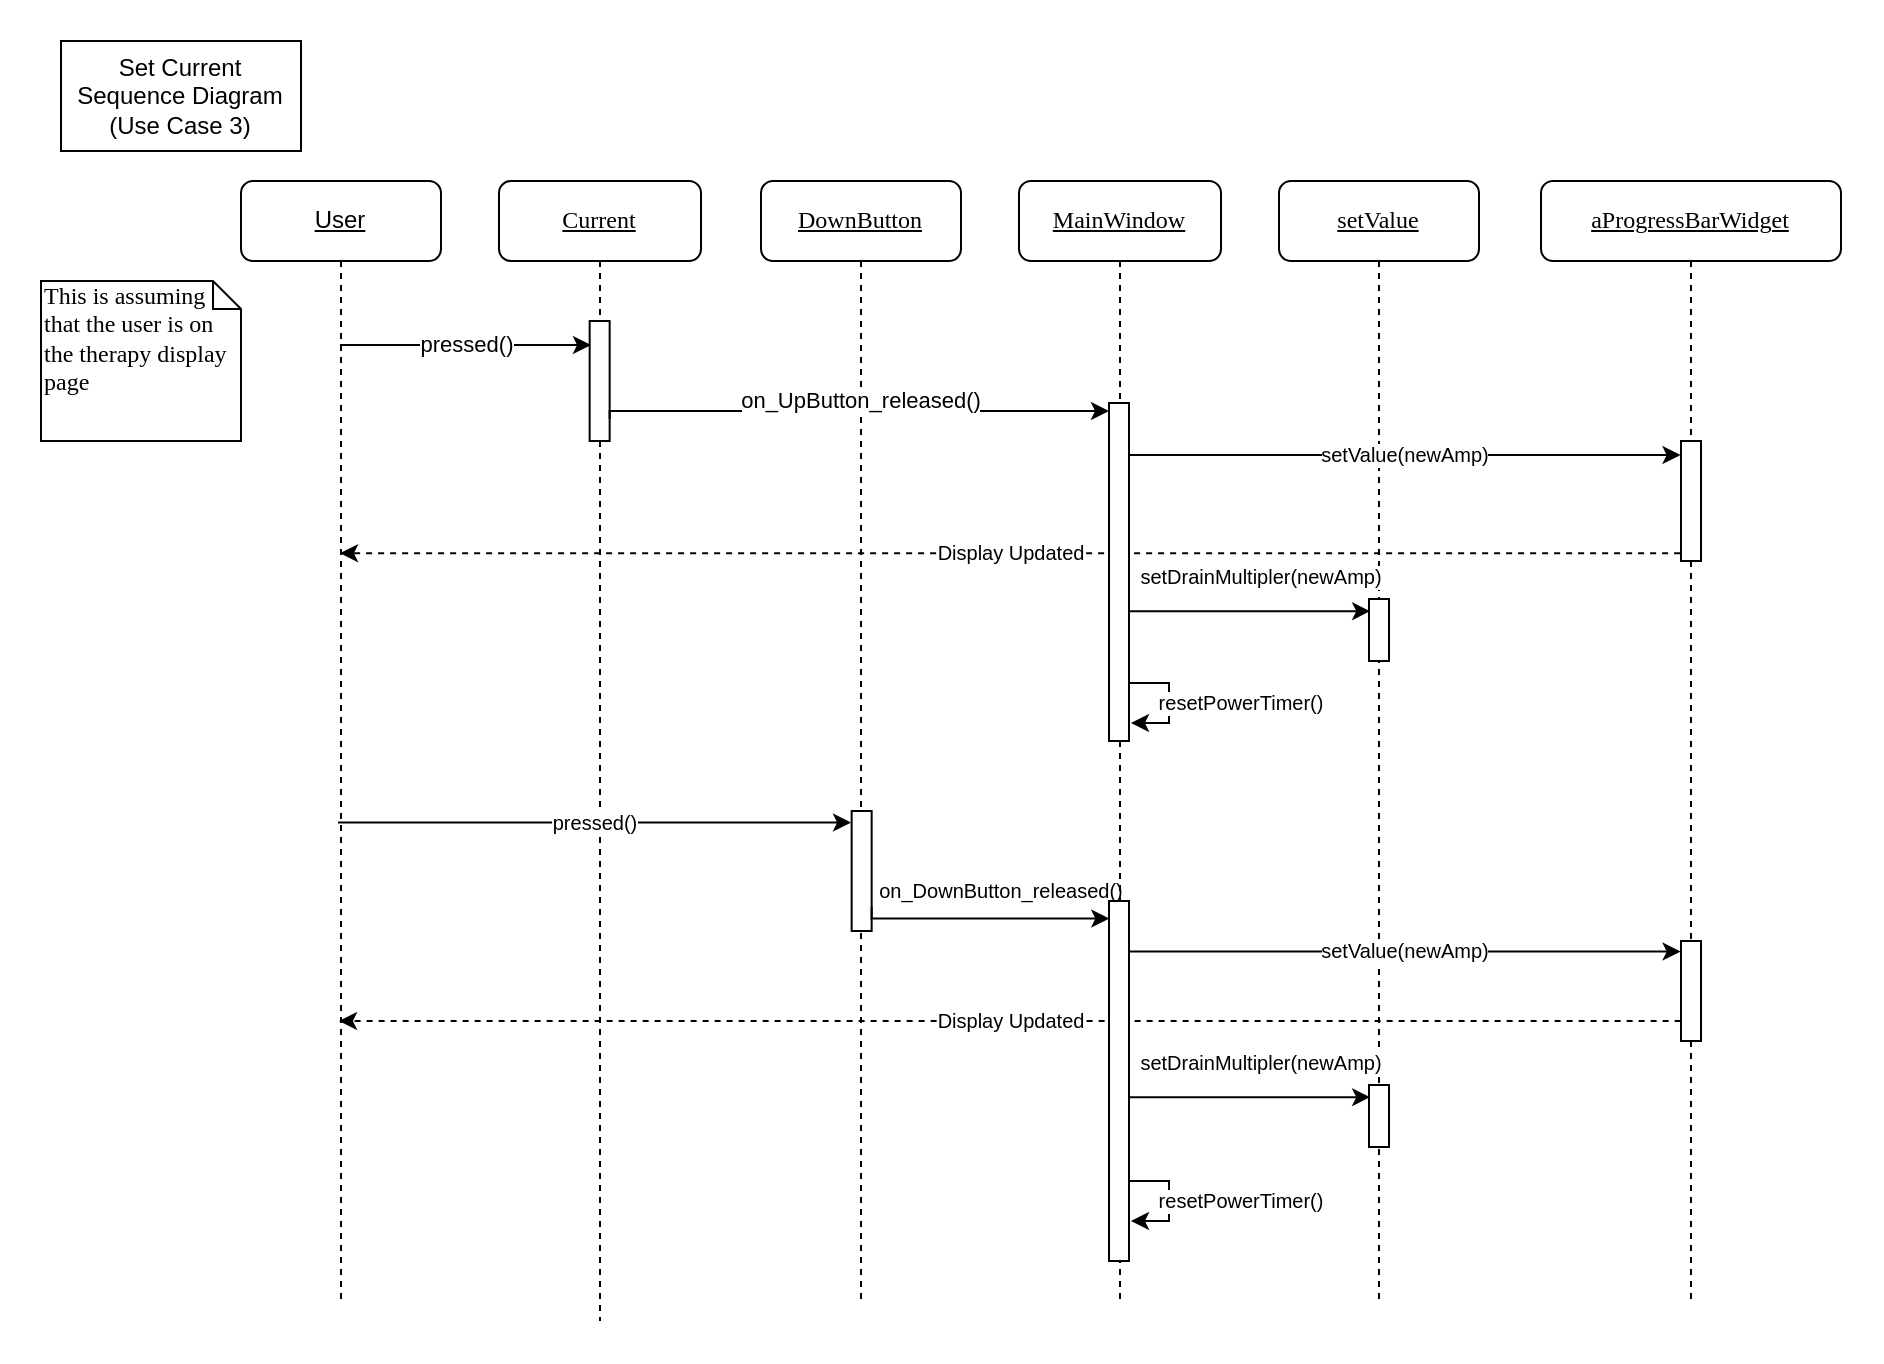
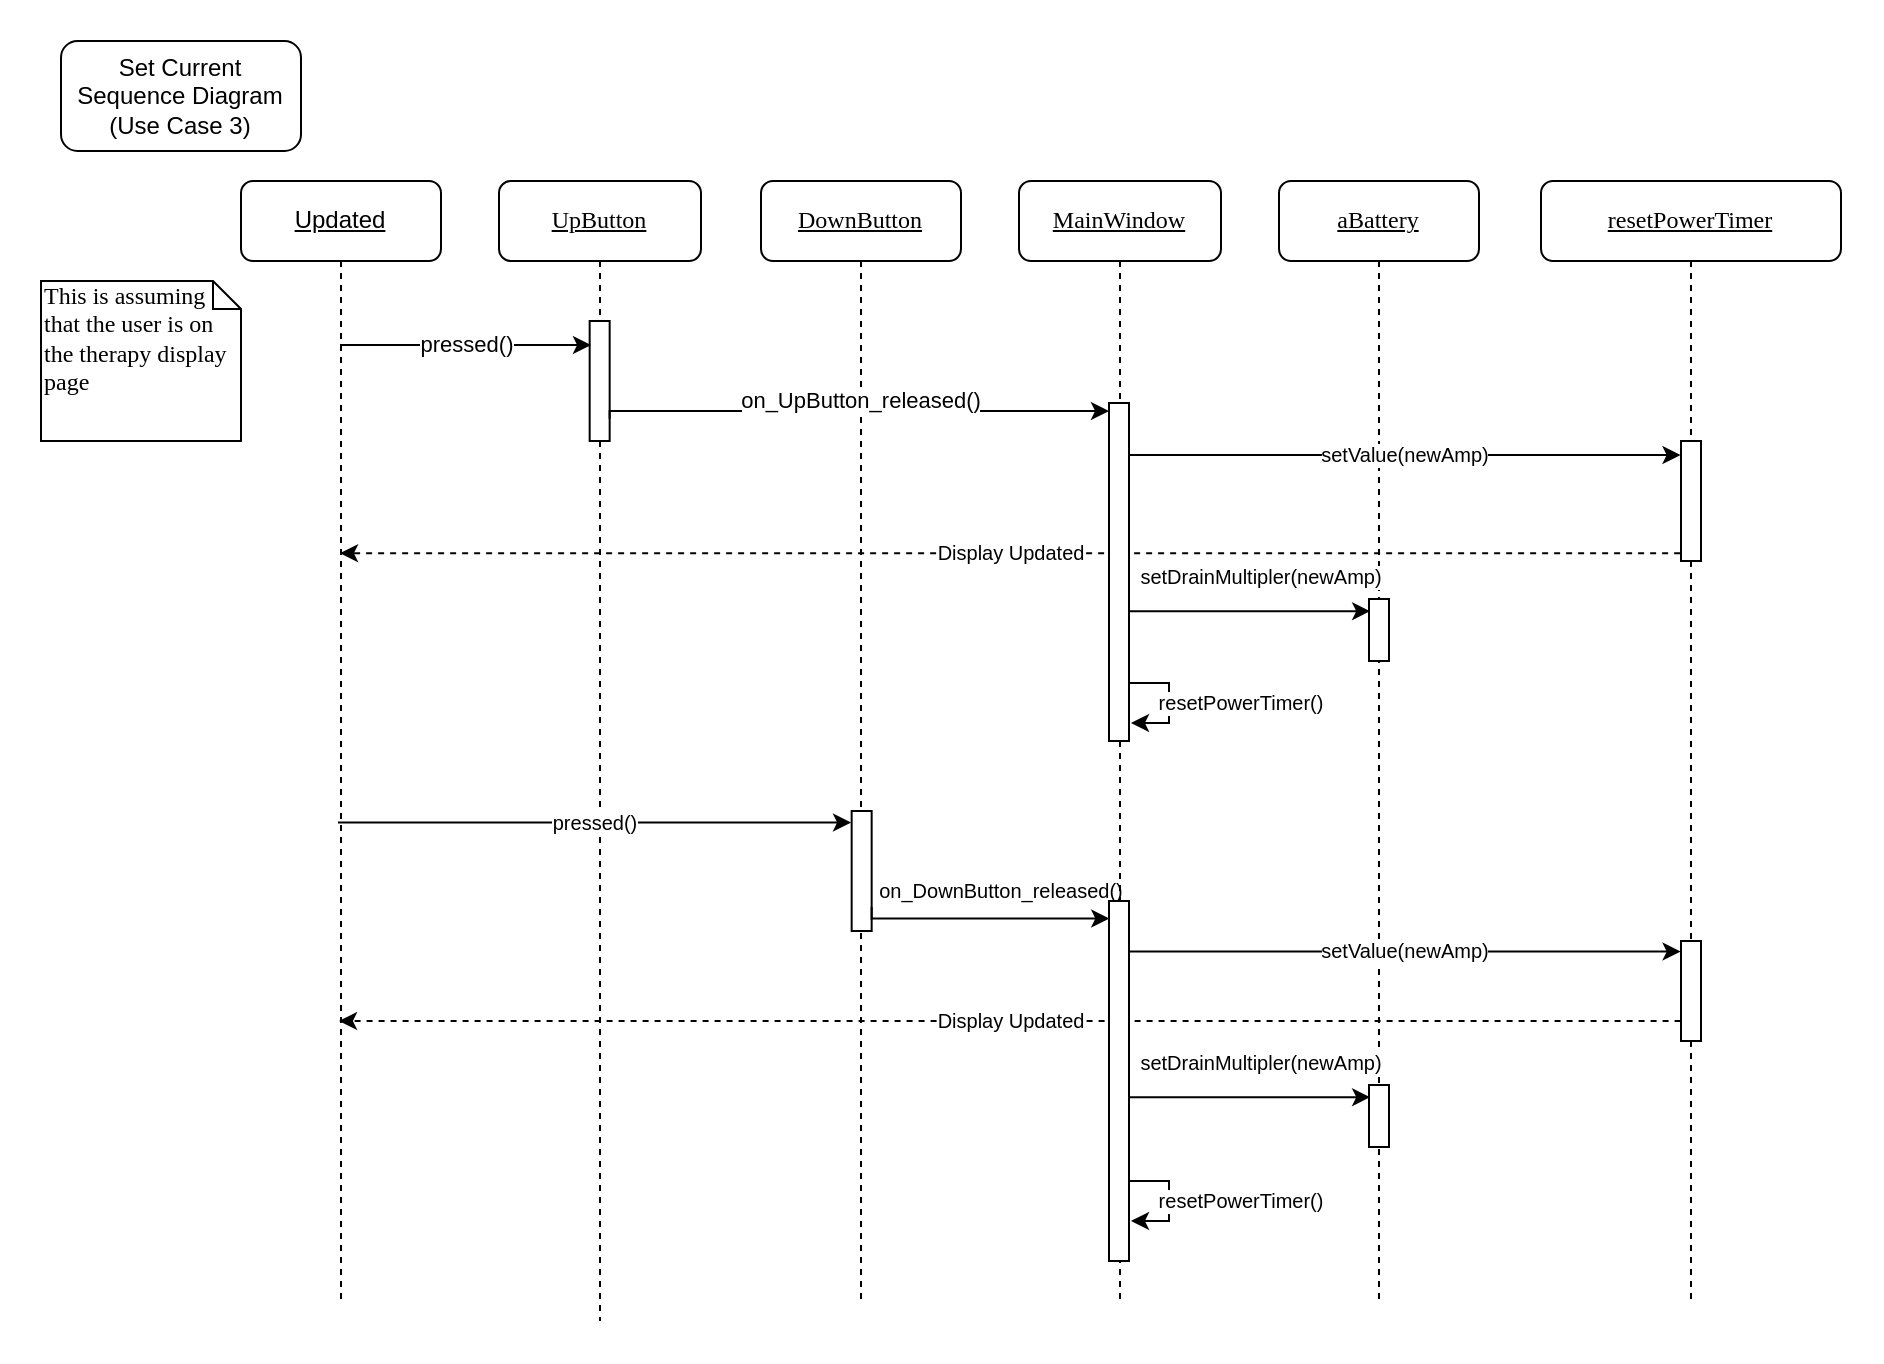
node "Set Current Sequence Diagram (Use Case 3)": shape rectangle -> rounded rectangle
node "User": label "User" -> "Updated"
node "Current": label "Current" -> "UpButton"
node "setValue": label "setValue" -> "aBattery"
node "aProgressBarWidget": label "aProgressBarWidget" -> "resetPowerTimer"
